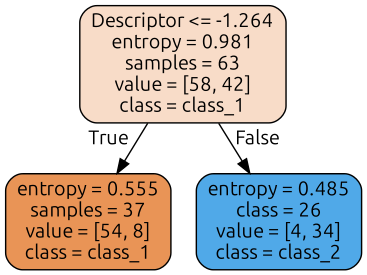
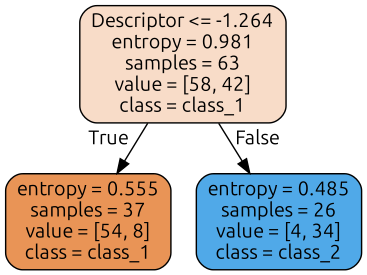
node "entropy = 0.485 class = 26 value = [4, 34] class = class_2": label "entropy = 0.485 class = 26 value = [4, 34] class = class_2" -> "entropy = 0.485 samples = 26 value = [4, 34] class = class_2"
